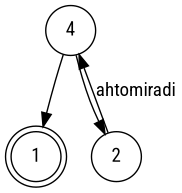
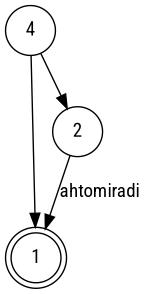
edge "2" -> "4": now "2" -> "1"
